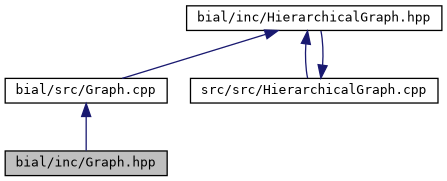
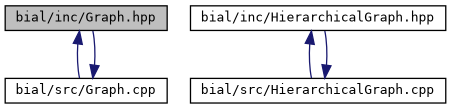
edge "bial/src/Graph.cpp" -> "bial/inc/HierarchicalGraph.hpp": now "bial/src/Graph.cpp" -> "bial/inc/Graph.hpp"
node "src/src/HierarchicalGraph.cpp": label "src/src/HierarchicalGraph.cpp" -> "bial/src/HierarchicalGraph.cpp"
